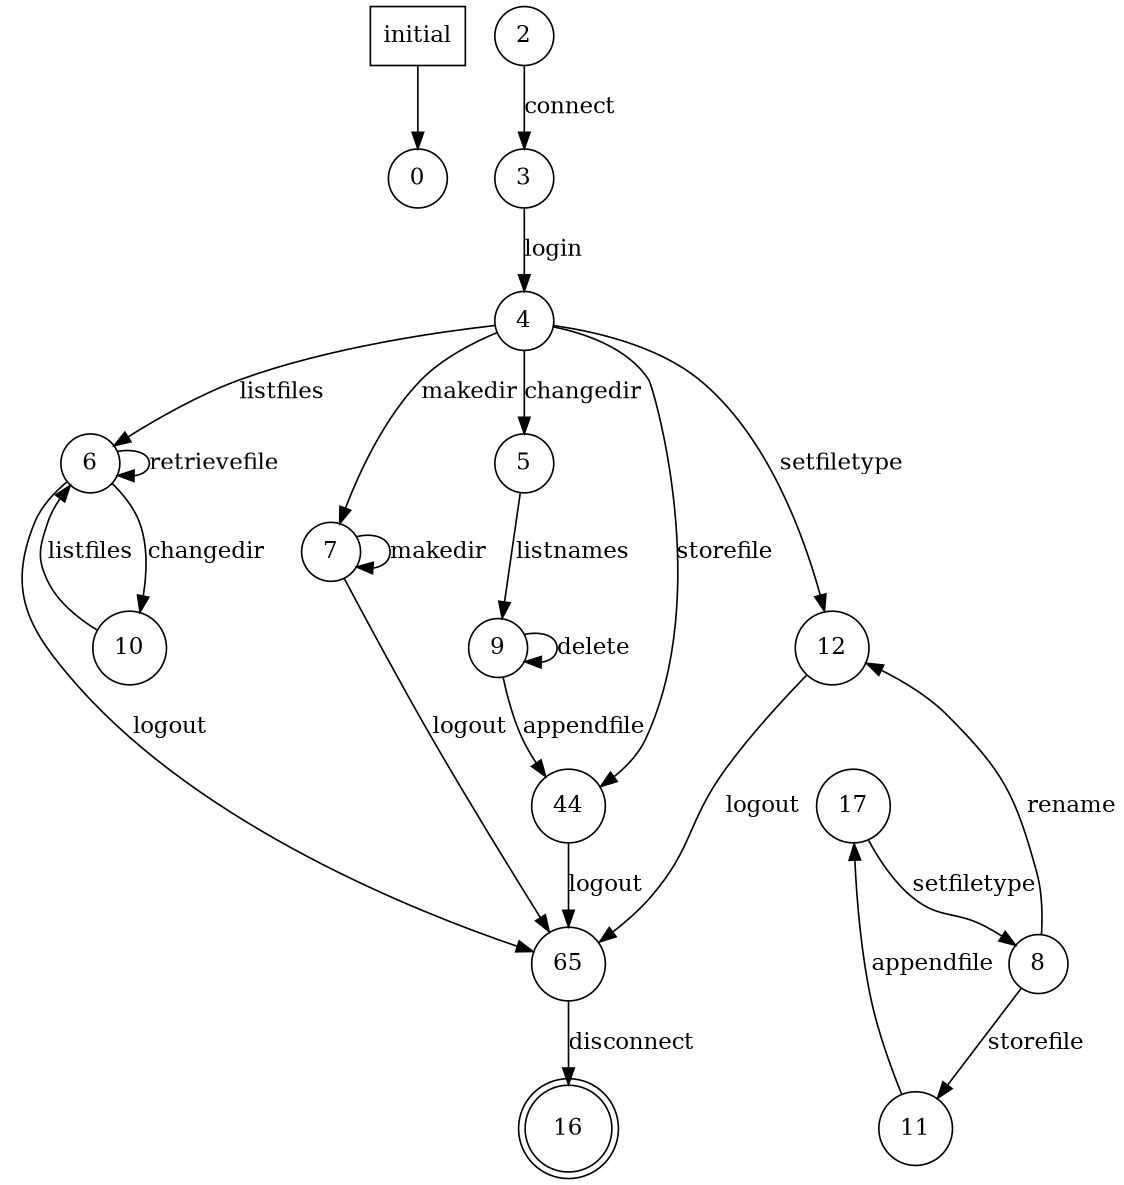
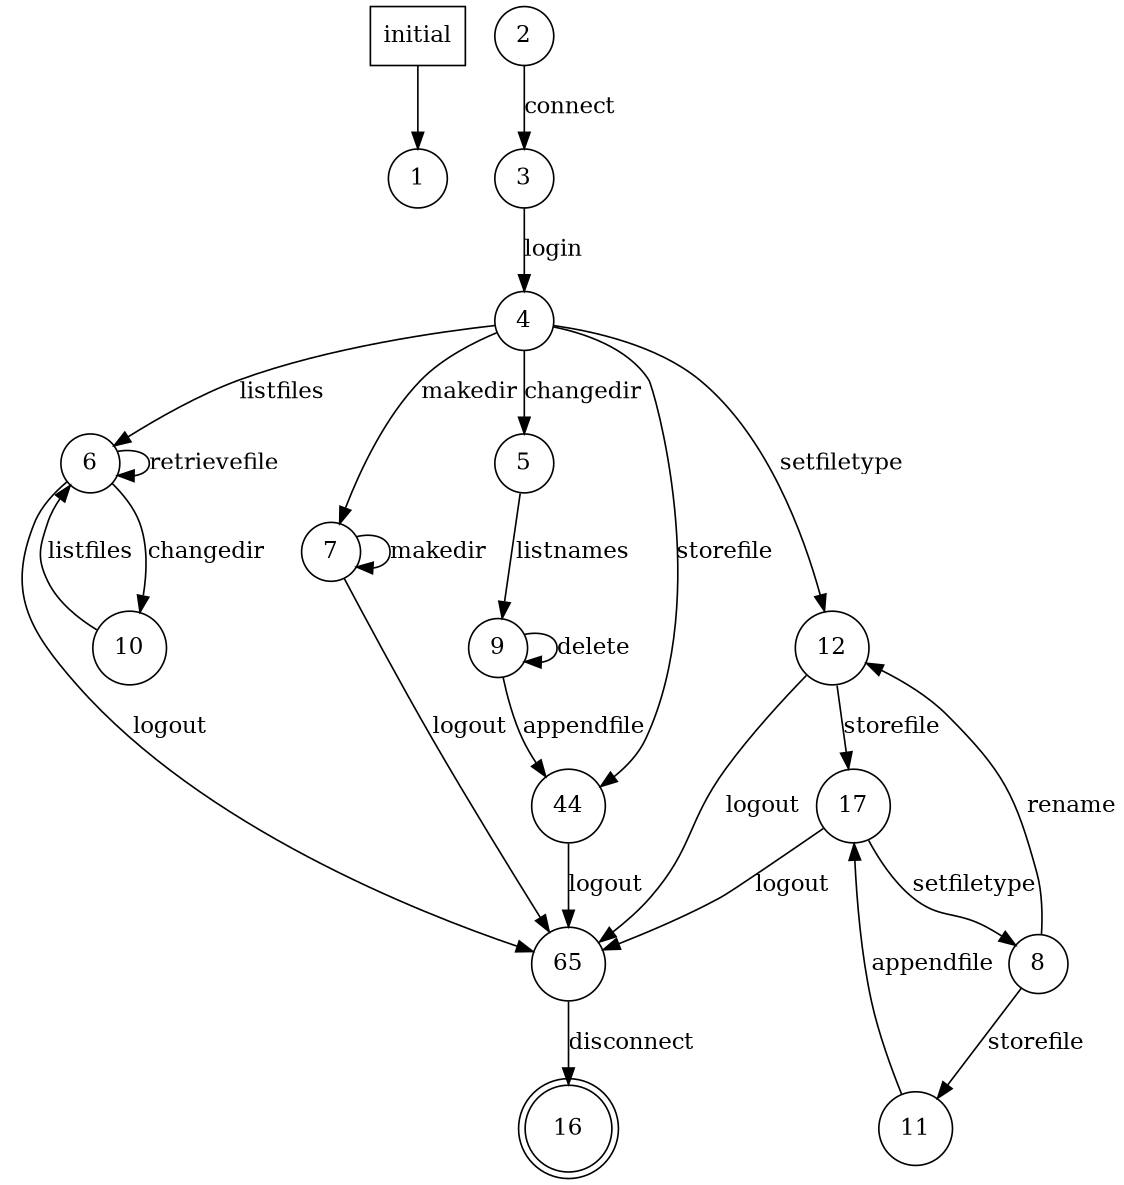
node "0": label "0" -> "1"
edge "12" -> "17": added, label "storefile"
edge "17" -> "65": added, label "logout"
